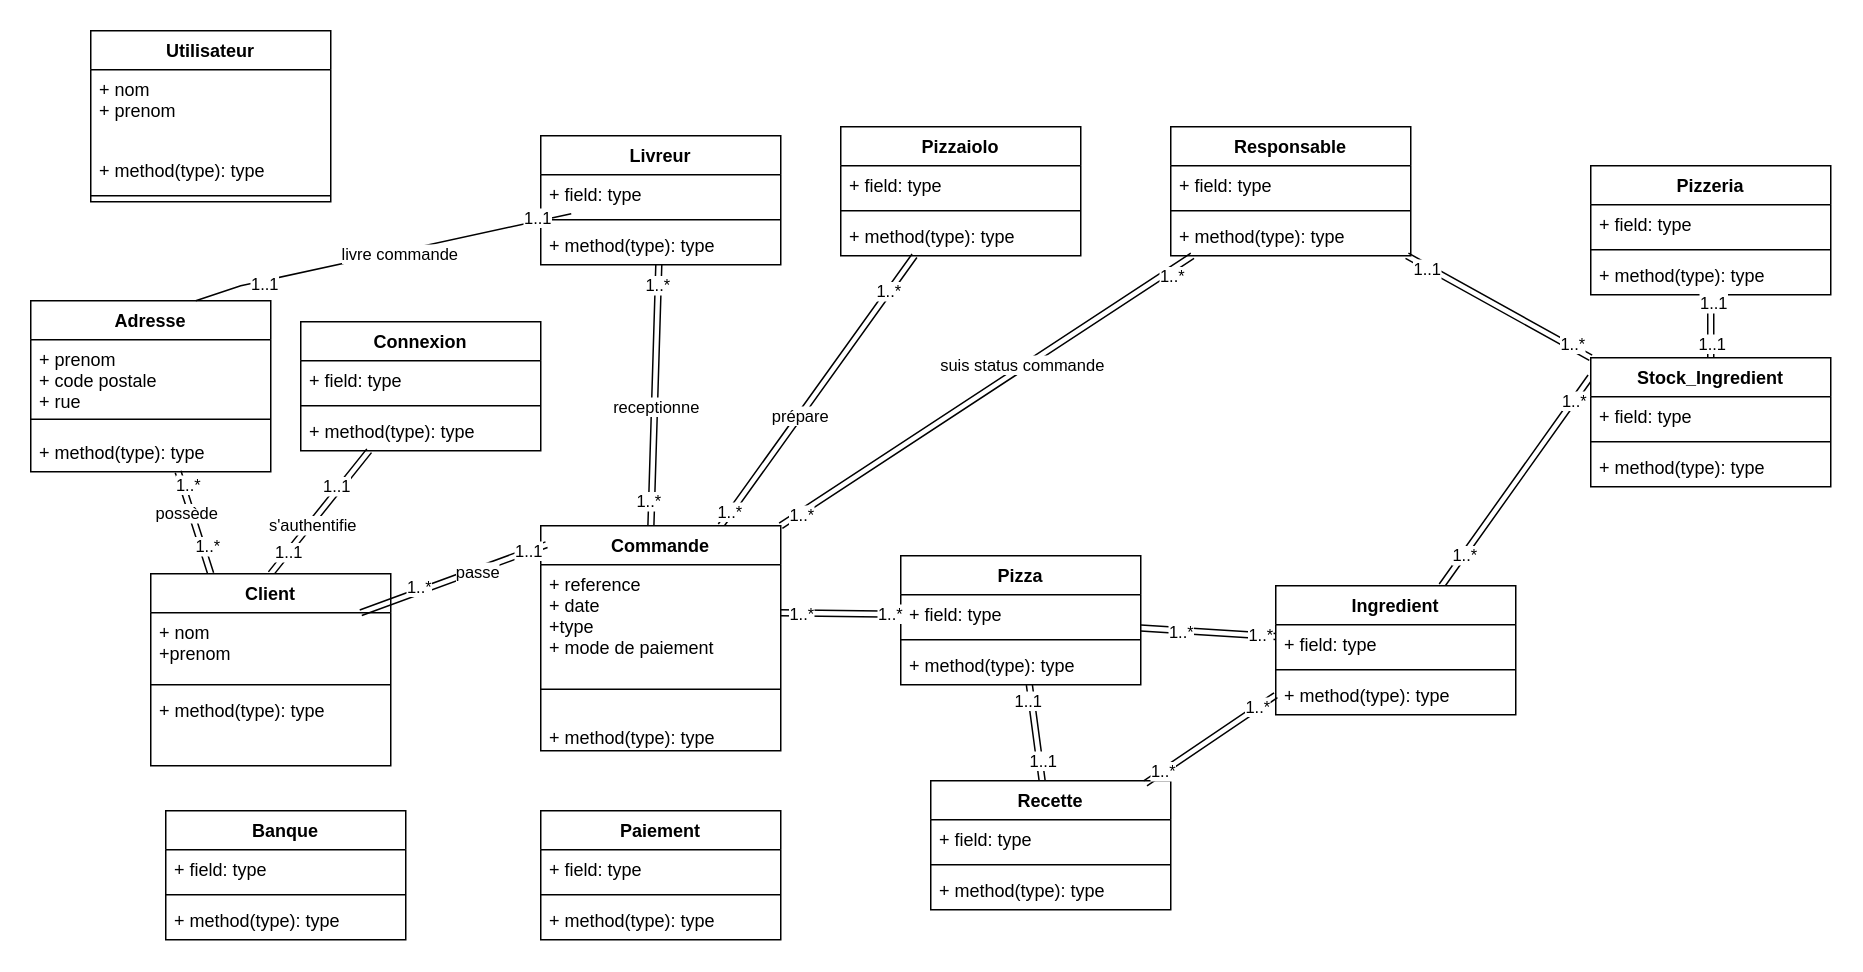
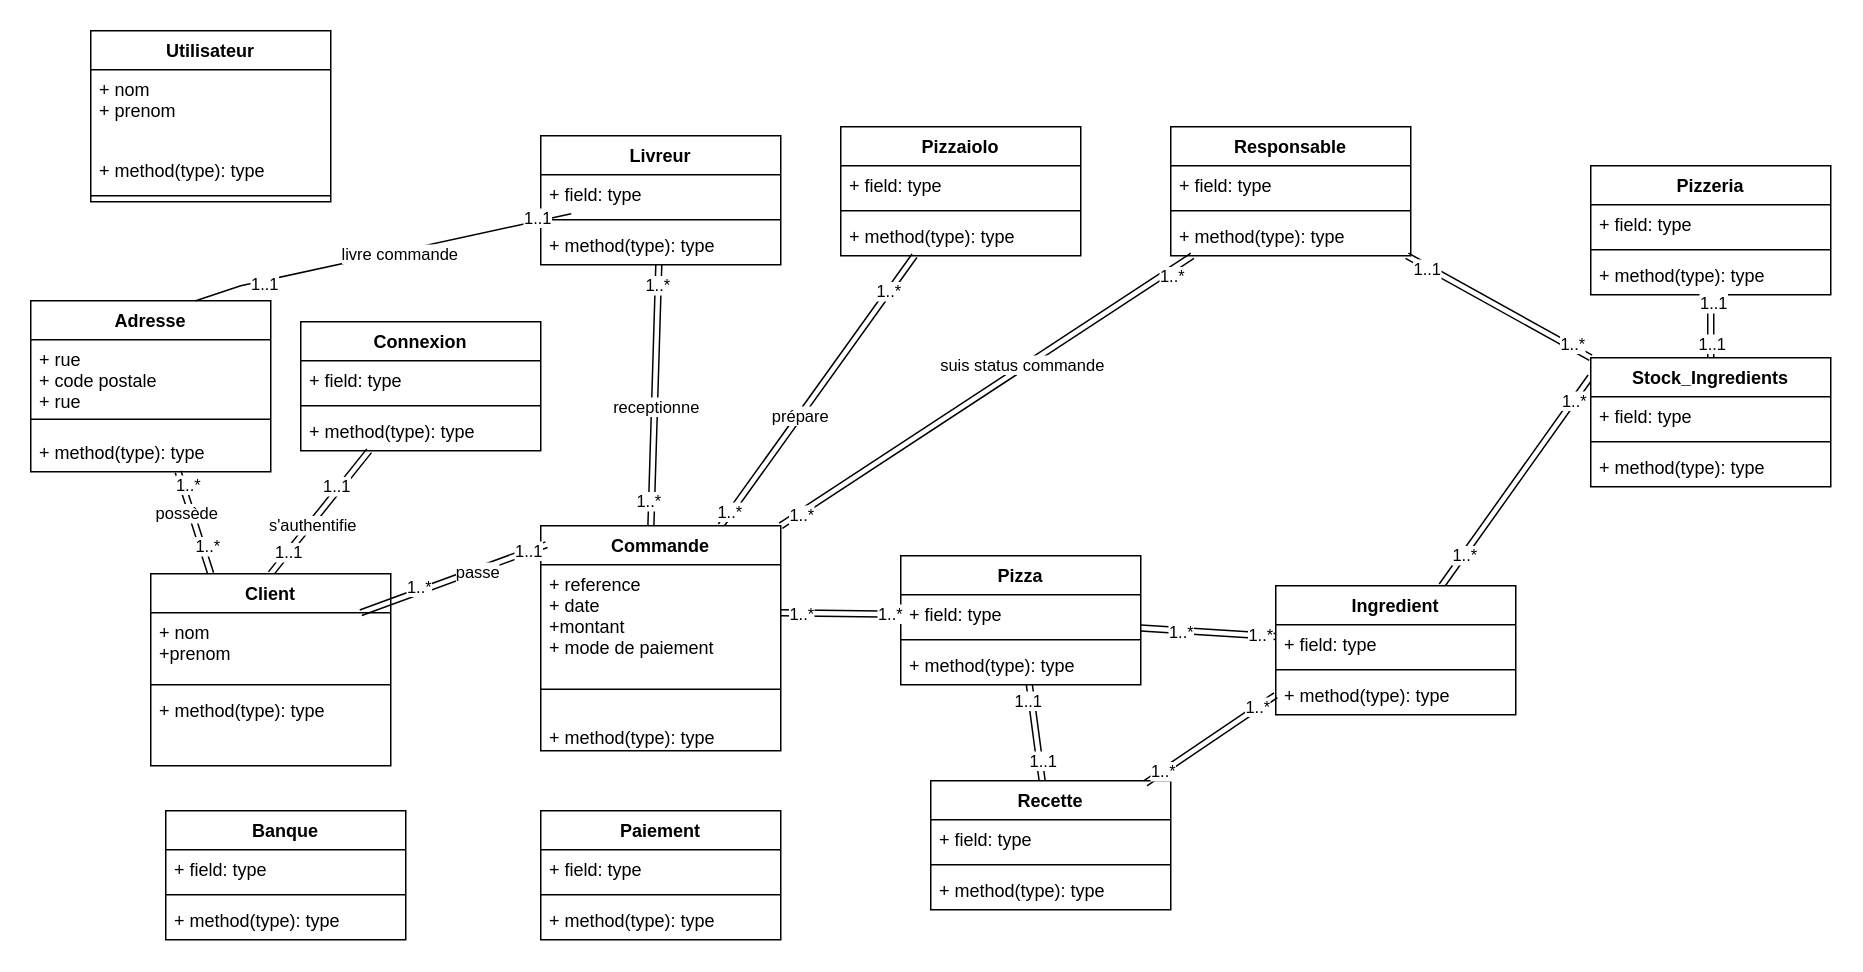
node "+ prenom + code postale + rue +": label "+ prenom + code postale + rue +" -> "+ rue + code postale + rue +"
node "Stock_Ingredient": label "Stock_Ingredient" -> "Stock_Ingredients"
node "+ reference + date +type + mode de paiement": label "+ reference + date +type + mode de paiement" -> "+ reference + date +montant + mode de paiement"
